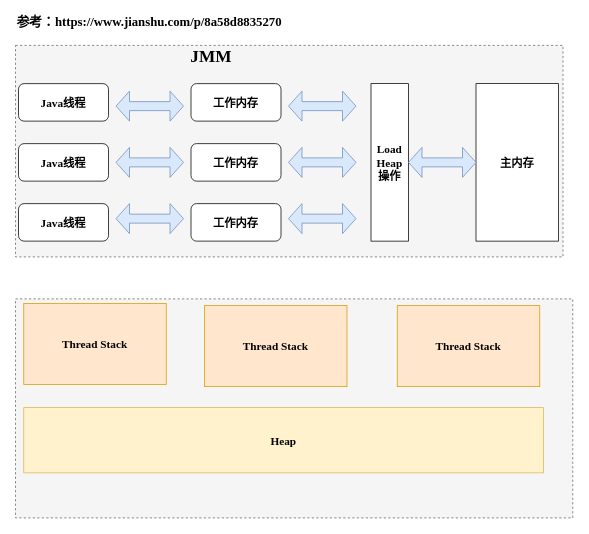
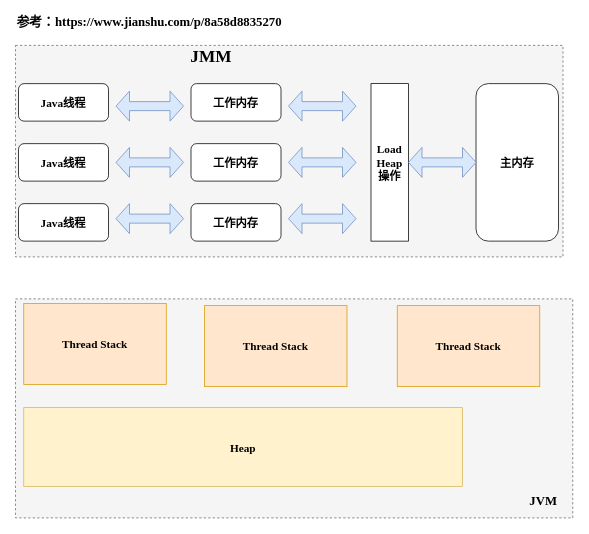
node "主内存": shape rectangle -> rounded rectangle
node "Heap": size 520x65 -> 439x79
node "JVM": added
